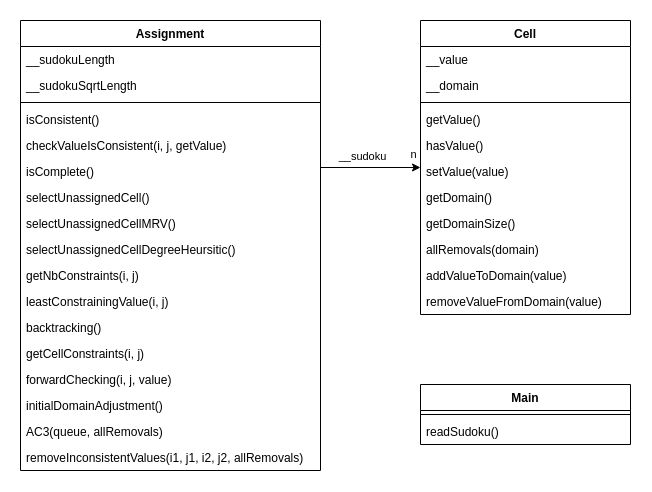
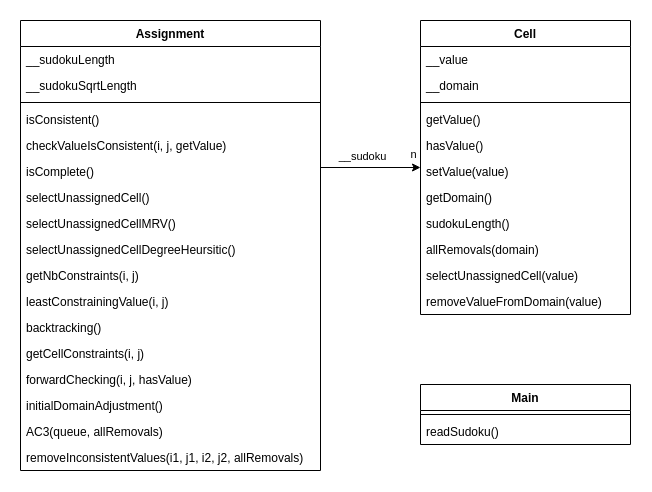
node "getDomainSize()": label "getDomainSize()" -> "sudokuLength()"
node "addValueToDomain(value)": label "addValueToDomain(value)" -> "selectUnassignedCell(value)"
node "forwardChecking(i, j, value)": label "forwardChecking(i, j, value)" -> "forwardChecking(i, j, hasValue)"
